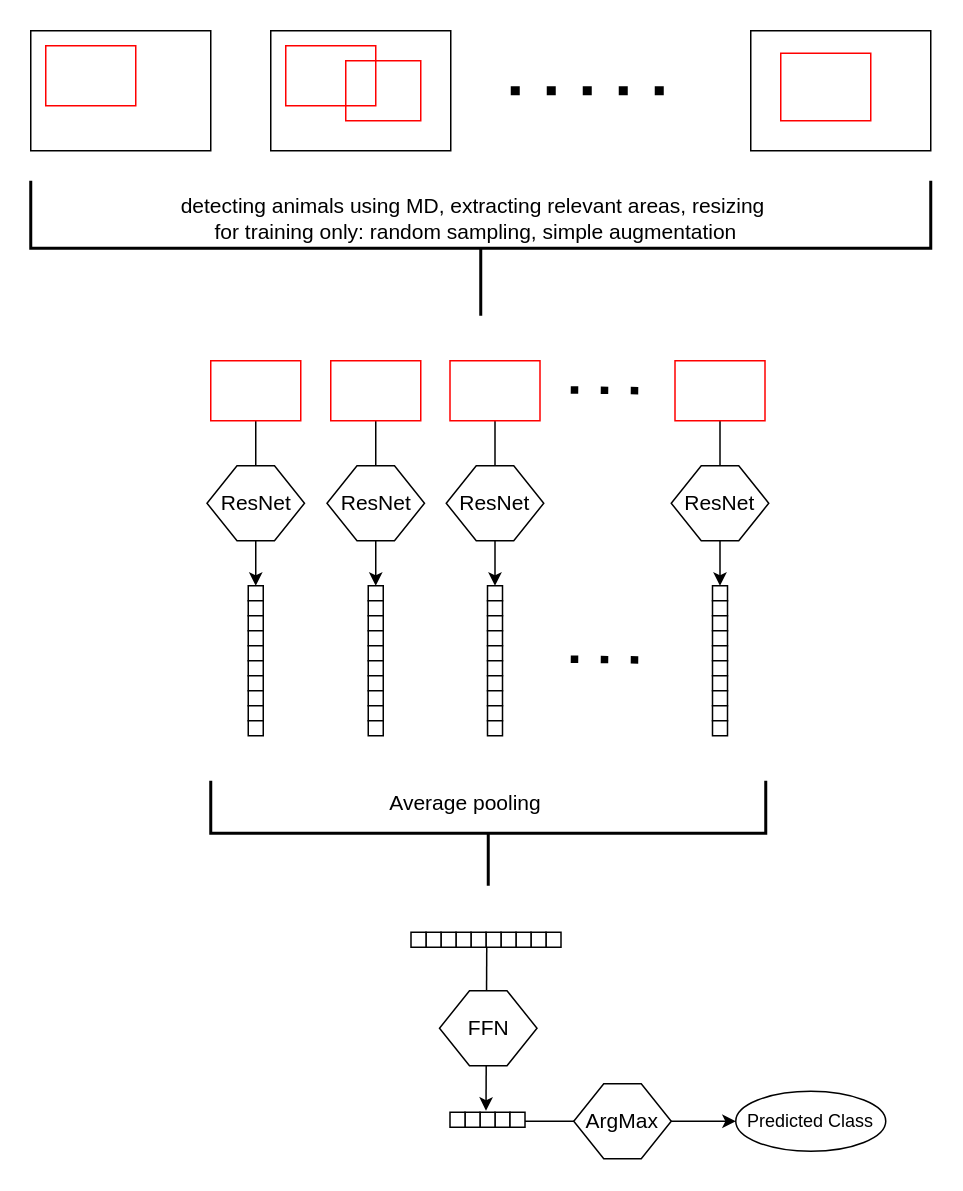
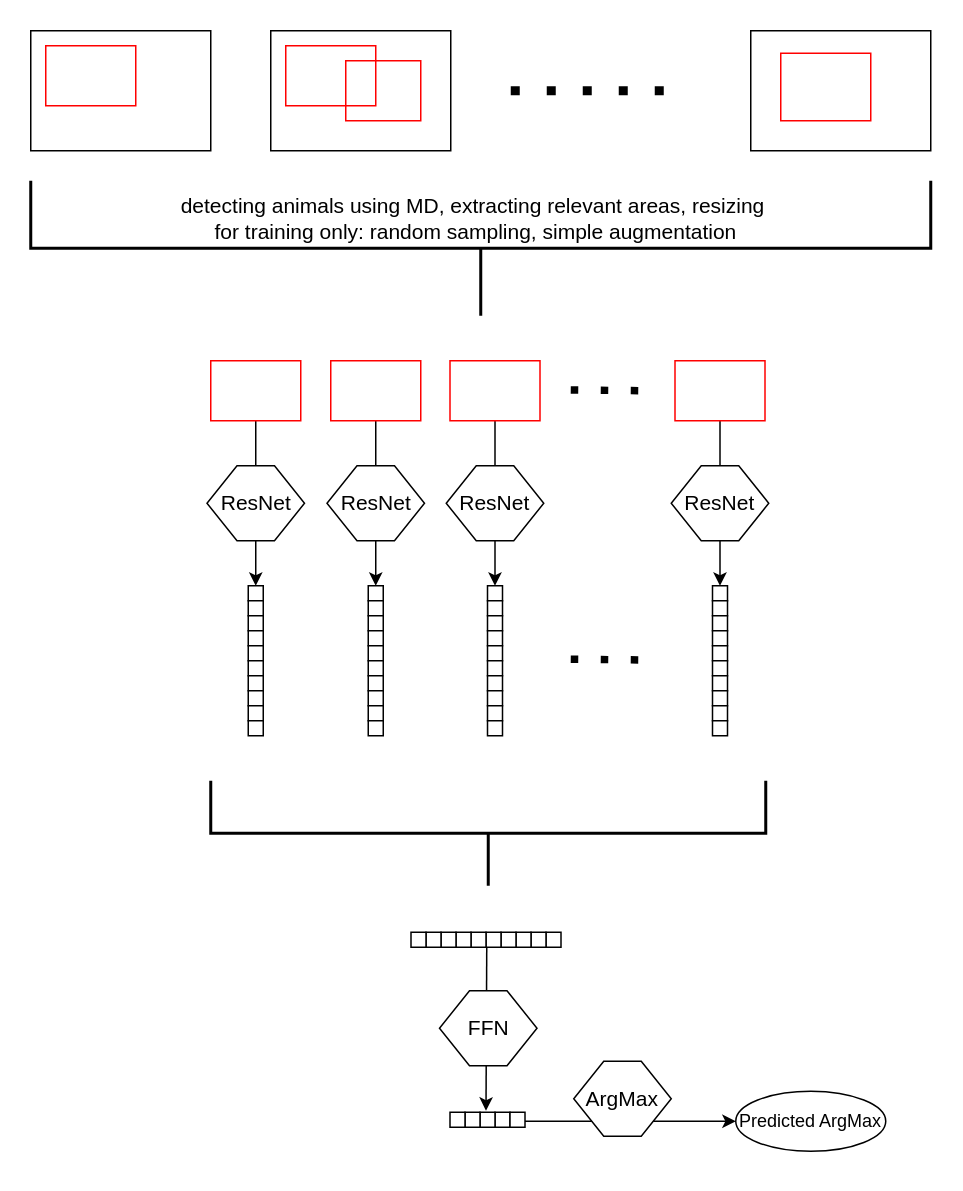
node "Average pooling": removed
node "ArgMax": moved (623, 1121) -> (623, 1099)
node "Predicted Class": label "Predicted Class" -> "Predicted ArgMax"
